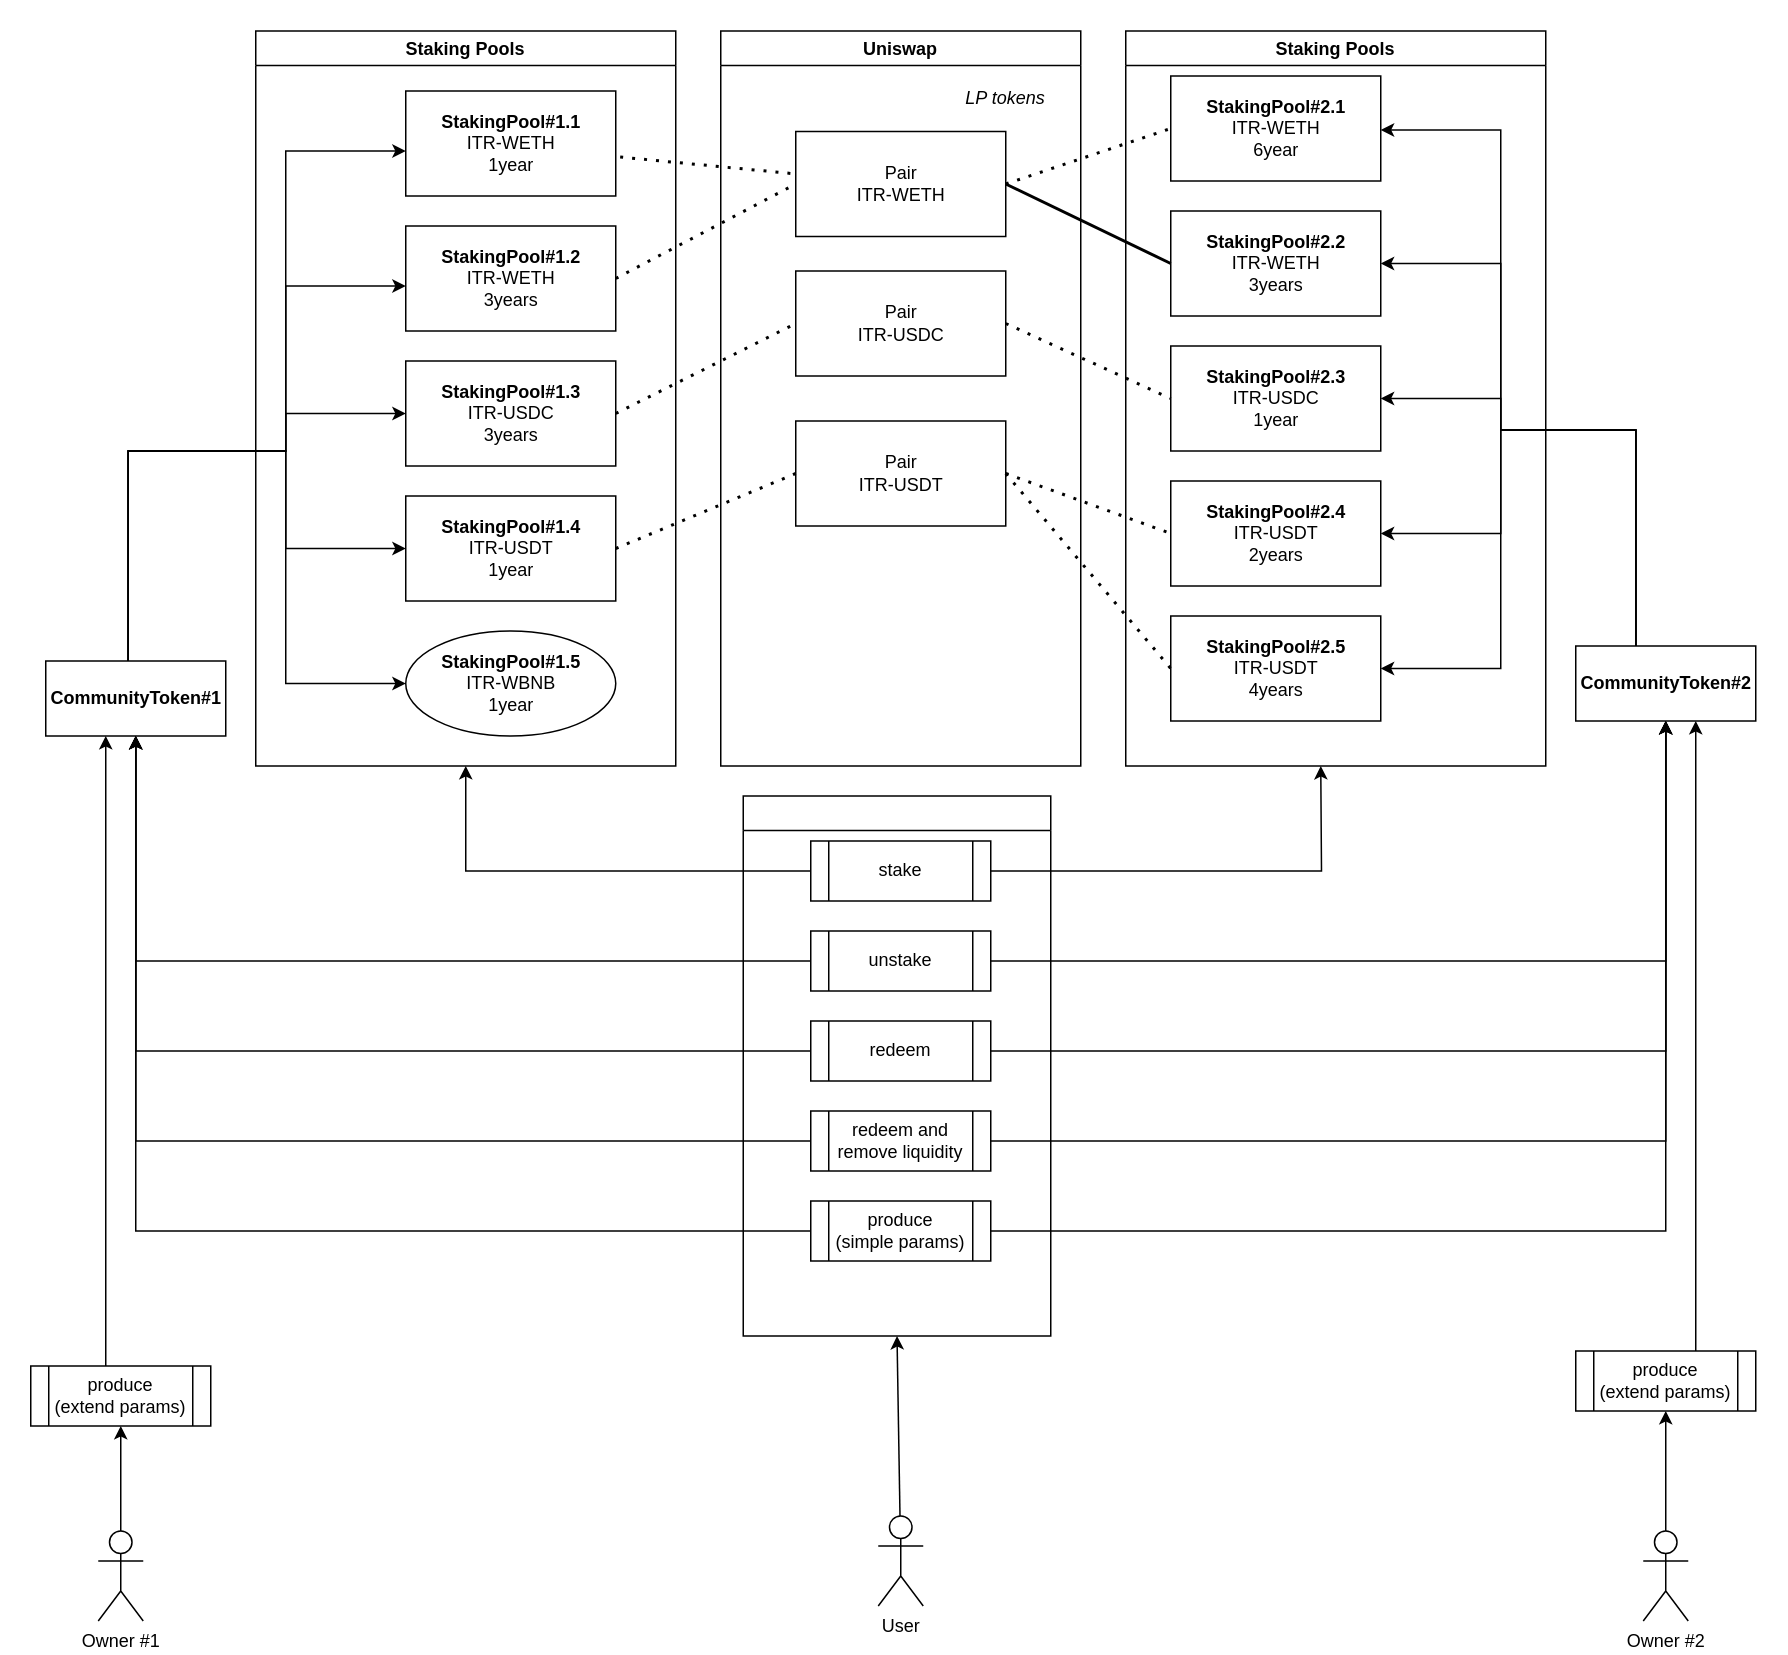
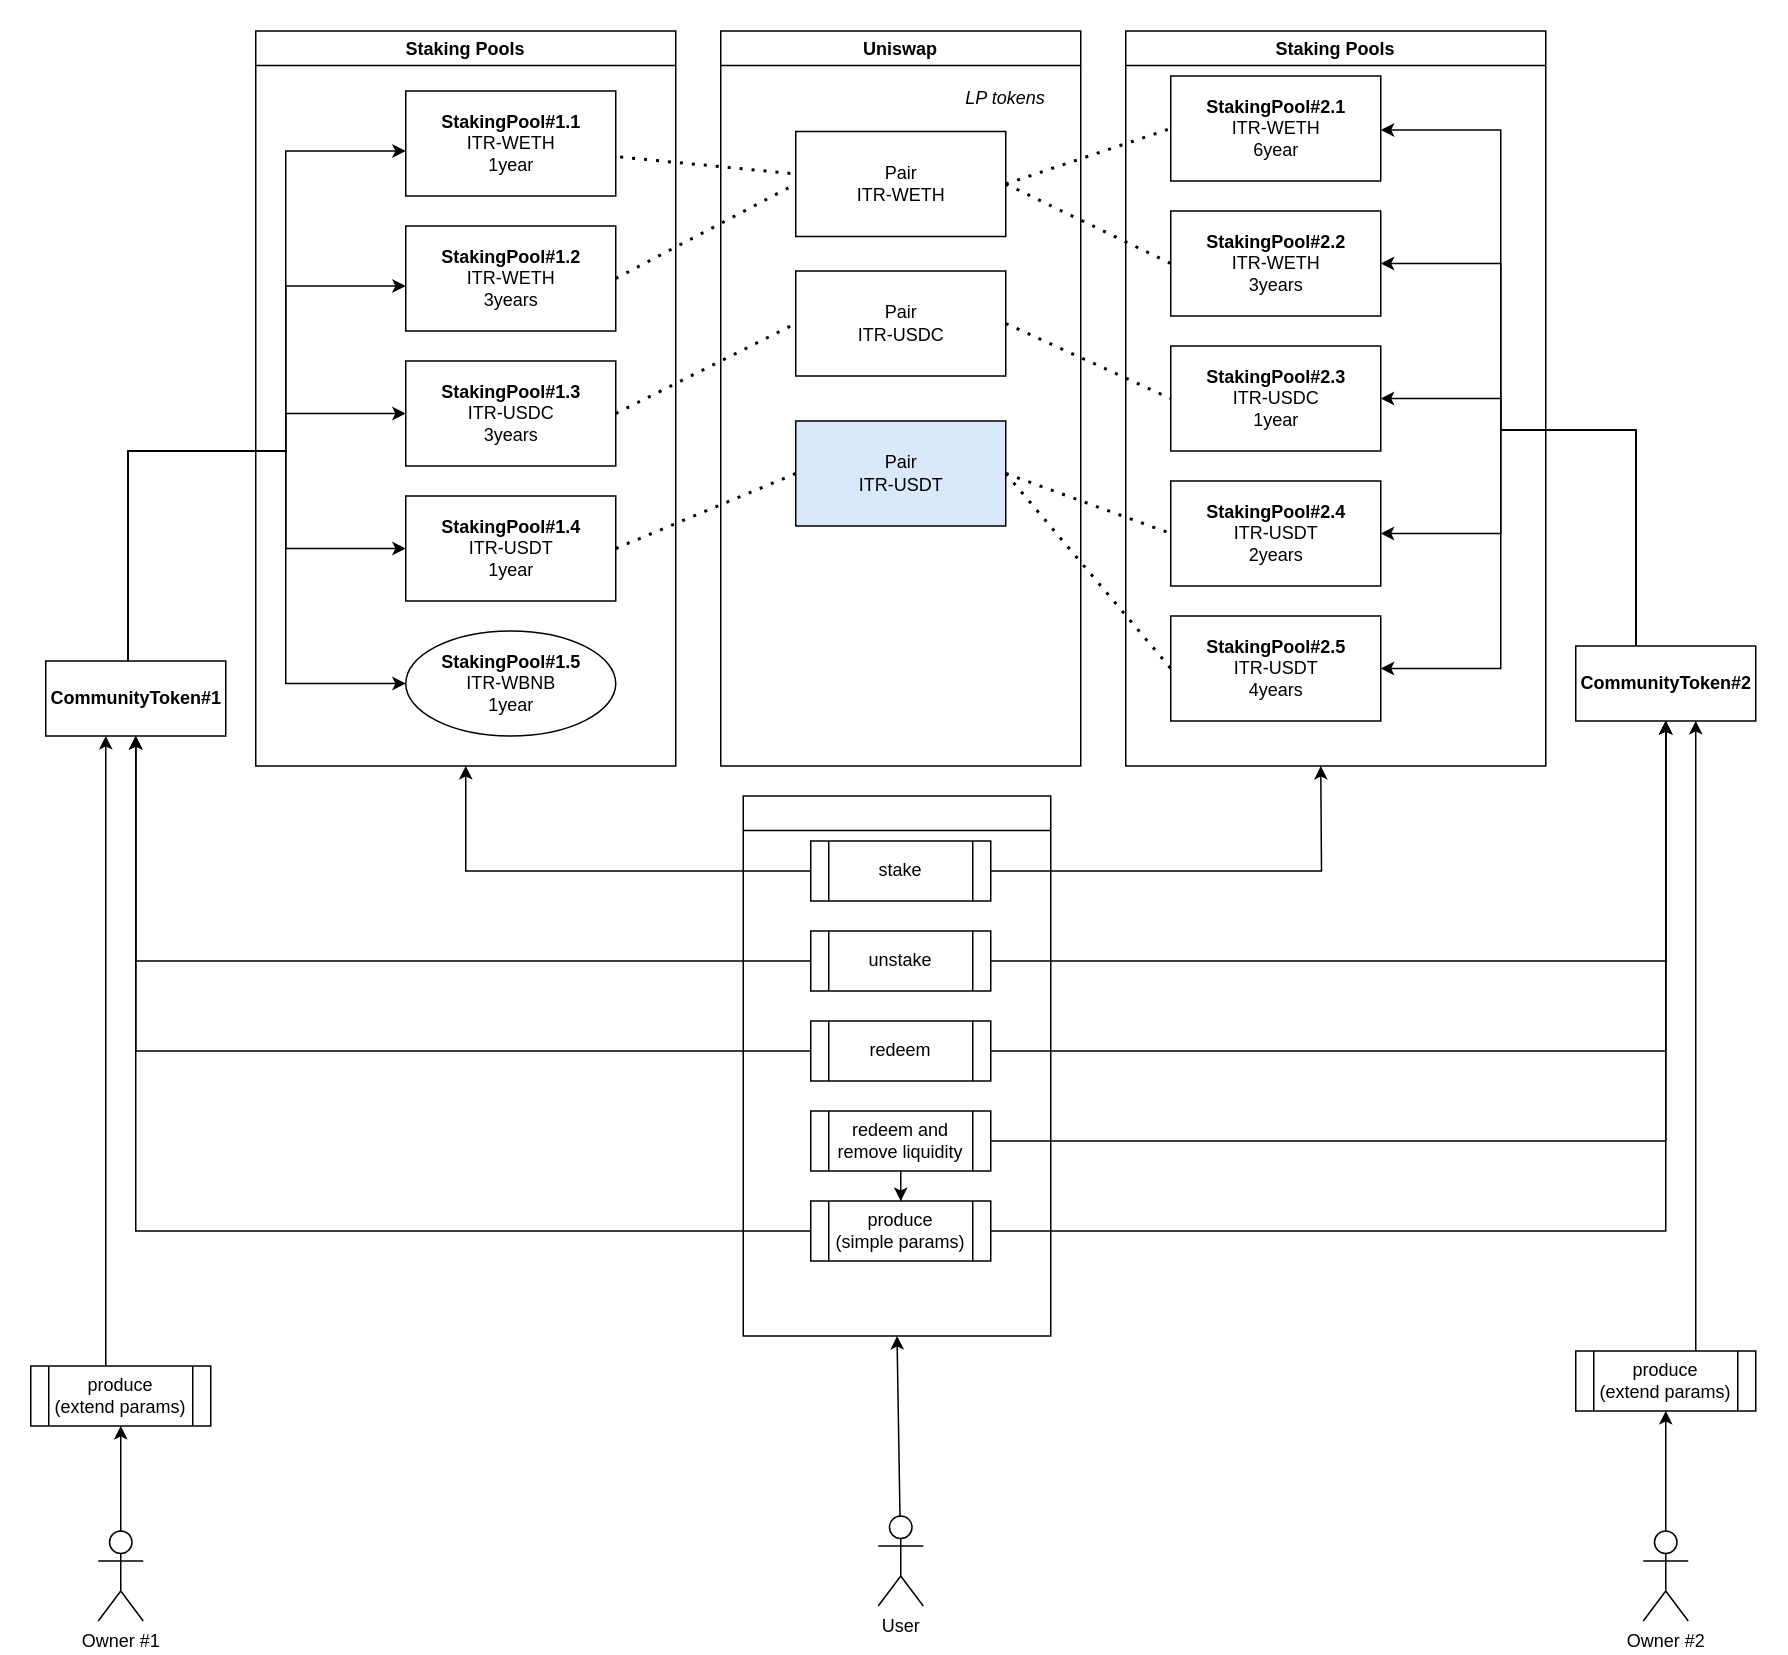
edge "Pair ITR-WETH" -- "StakingPool#2.2 ITR-WETH 3years": style solid -> dashed
node "Pair ITR-USDT": fillcolor #ffffff -> #dae8fc
edge "redeem and remove liquidity" -> "CommunityToken#1": now "redeem and remove liquidity" -> "produce (simple params)"
